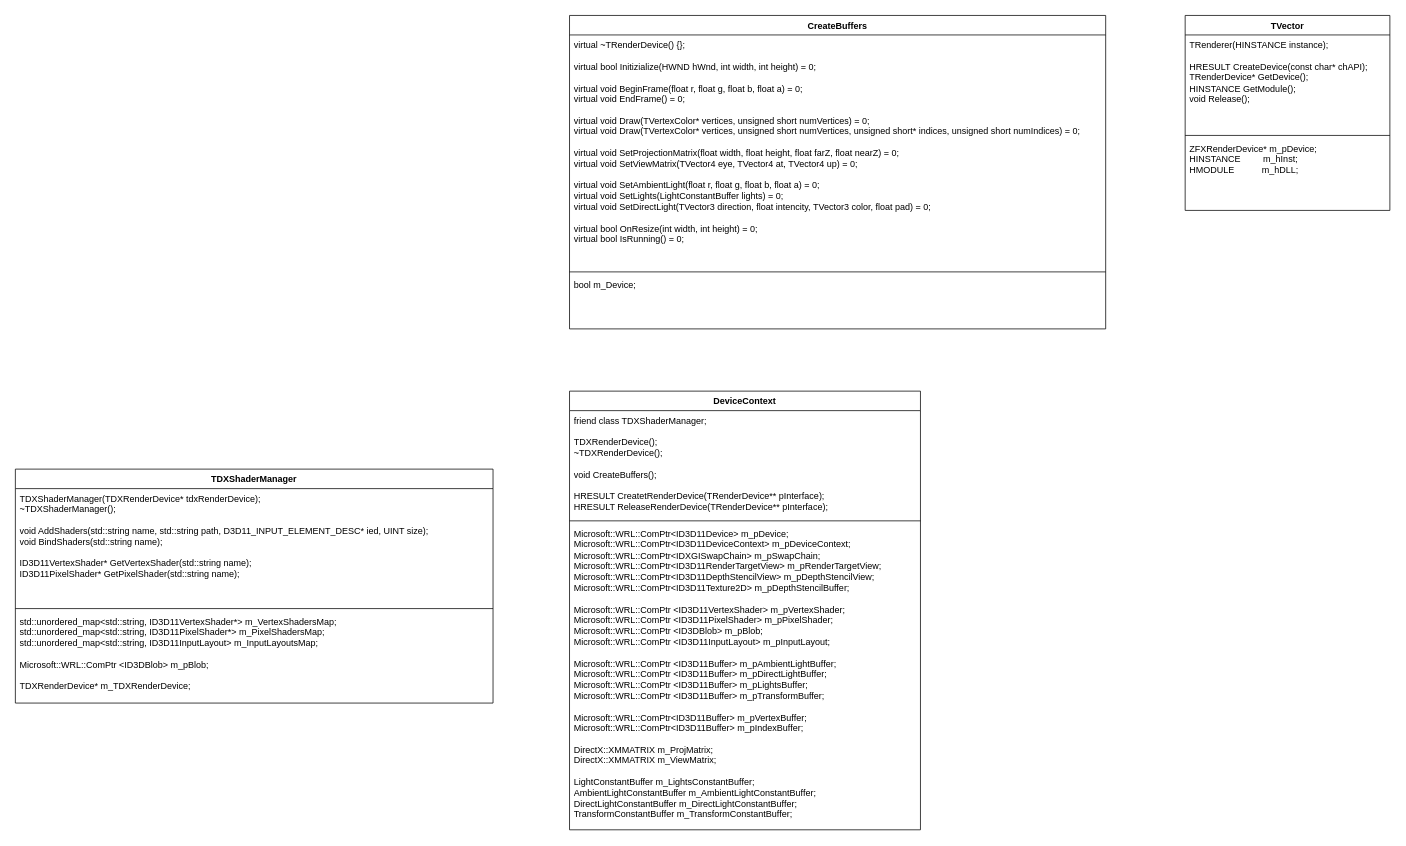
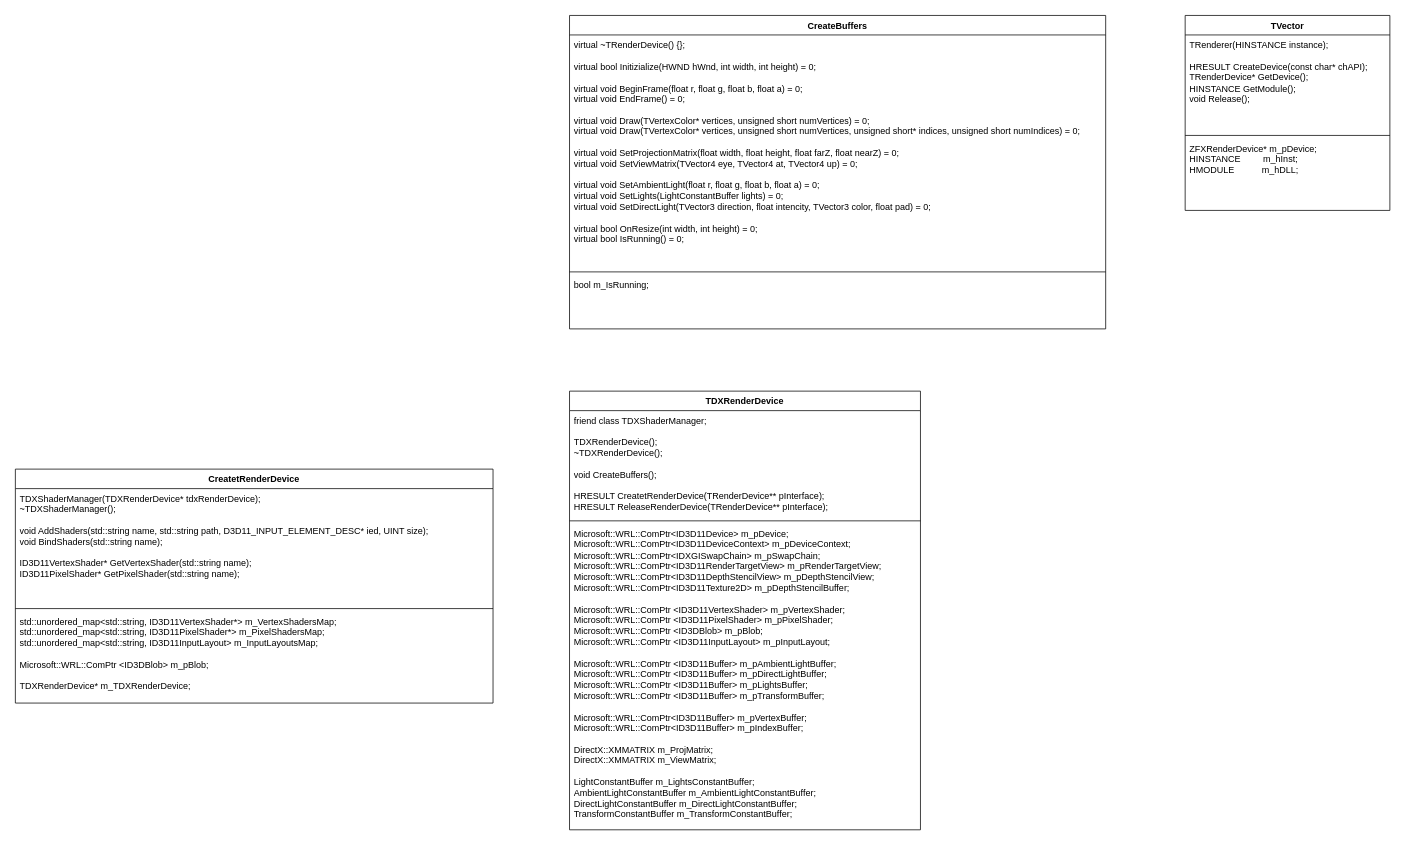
node "bool m_Device;": label "bool m_Device;" -> "bool m_IsRunning;"
node "DeviceContext": label "DeviceContext" -> "TDXRenderDevice"
node "TDXShaderManager": label "TDXShaderManager" -> "CreatetRenderDevice"
